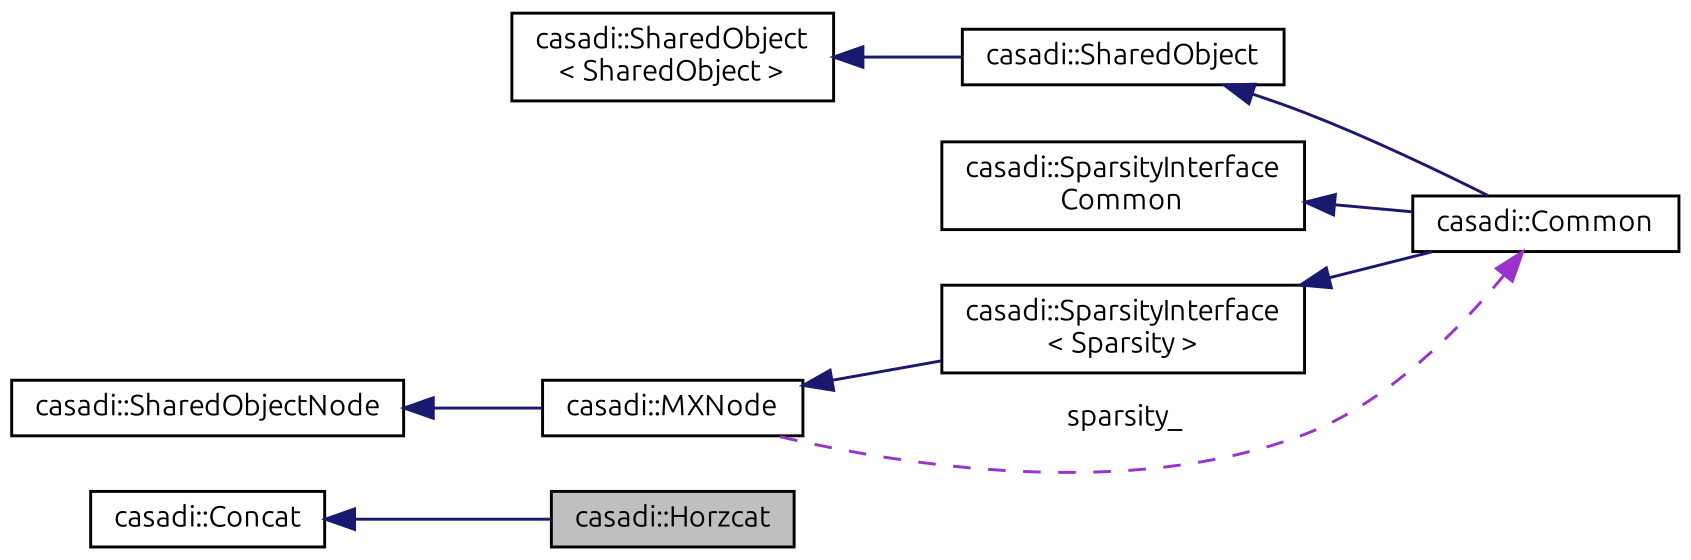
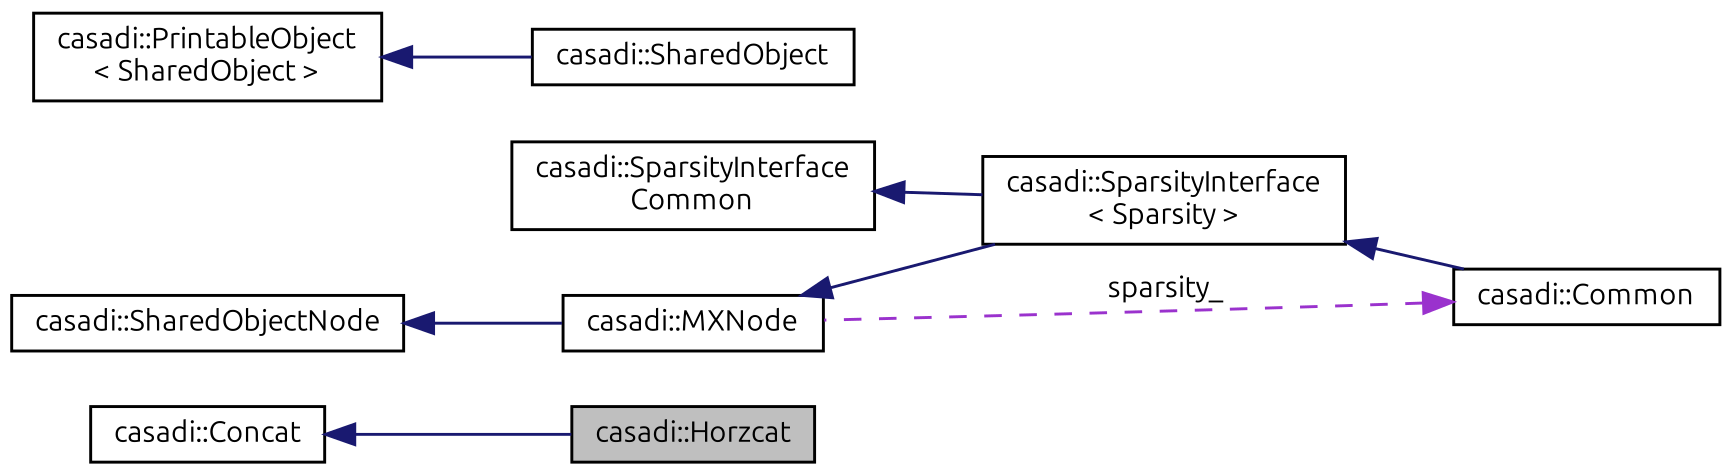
node "casadi::SharedObject < SharedObject >": label "casadi::SharedObject < SharedObject >" -> "casadi::PrintableObject < SharedObject >"
edge "casadi::Common" -> "casadi::SharedObject": removed
edge "casadi::Common" -> "casadi::SparsityInterface Common": now "casadi::SparsityInterface < Sparsity >" -> "casadi::SparsityInterface Common"
